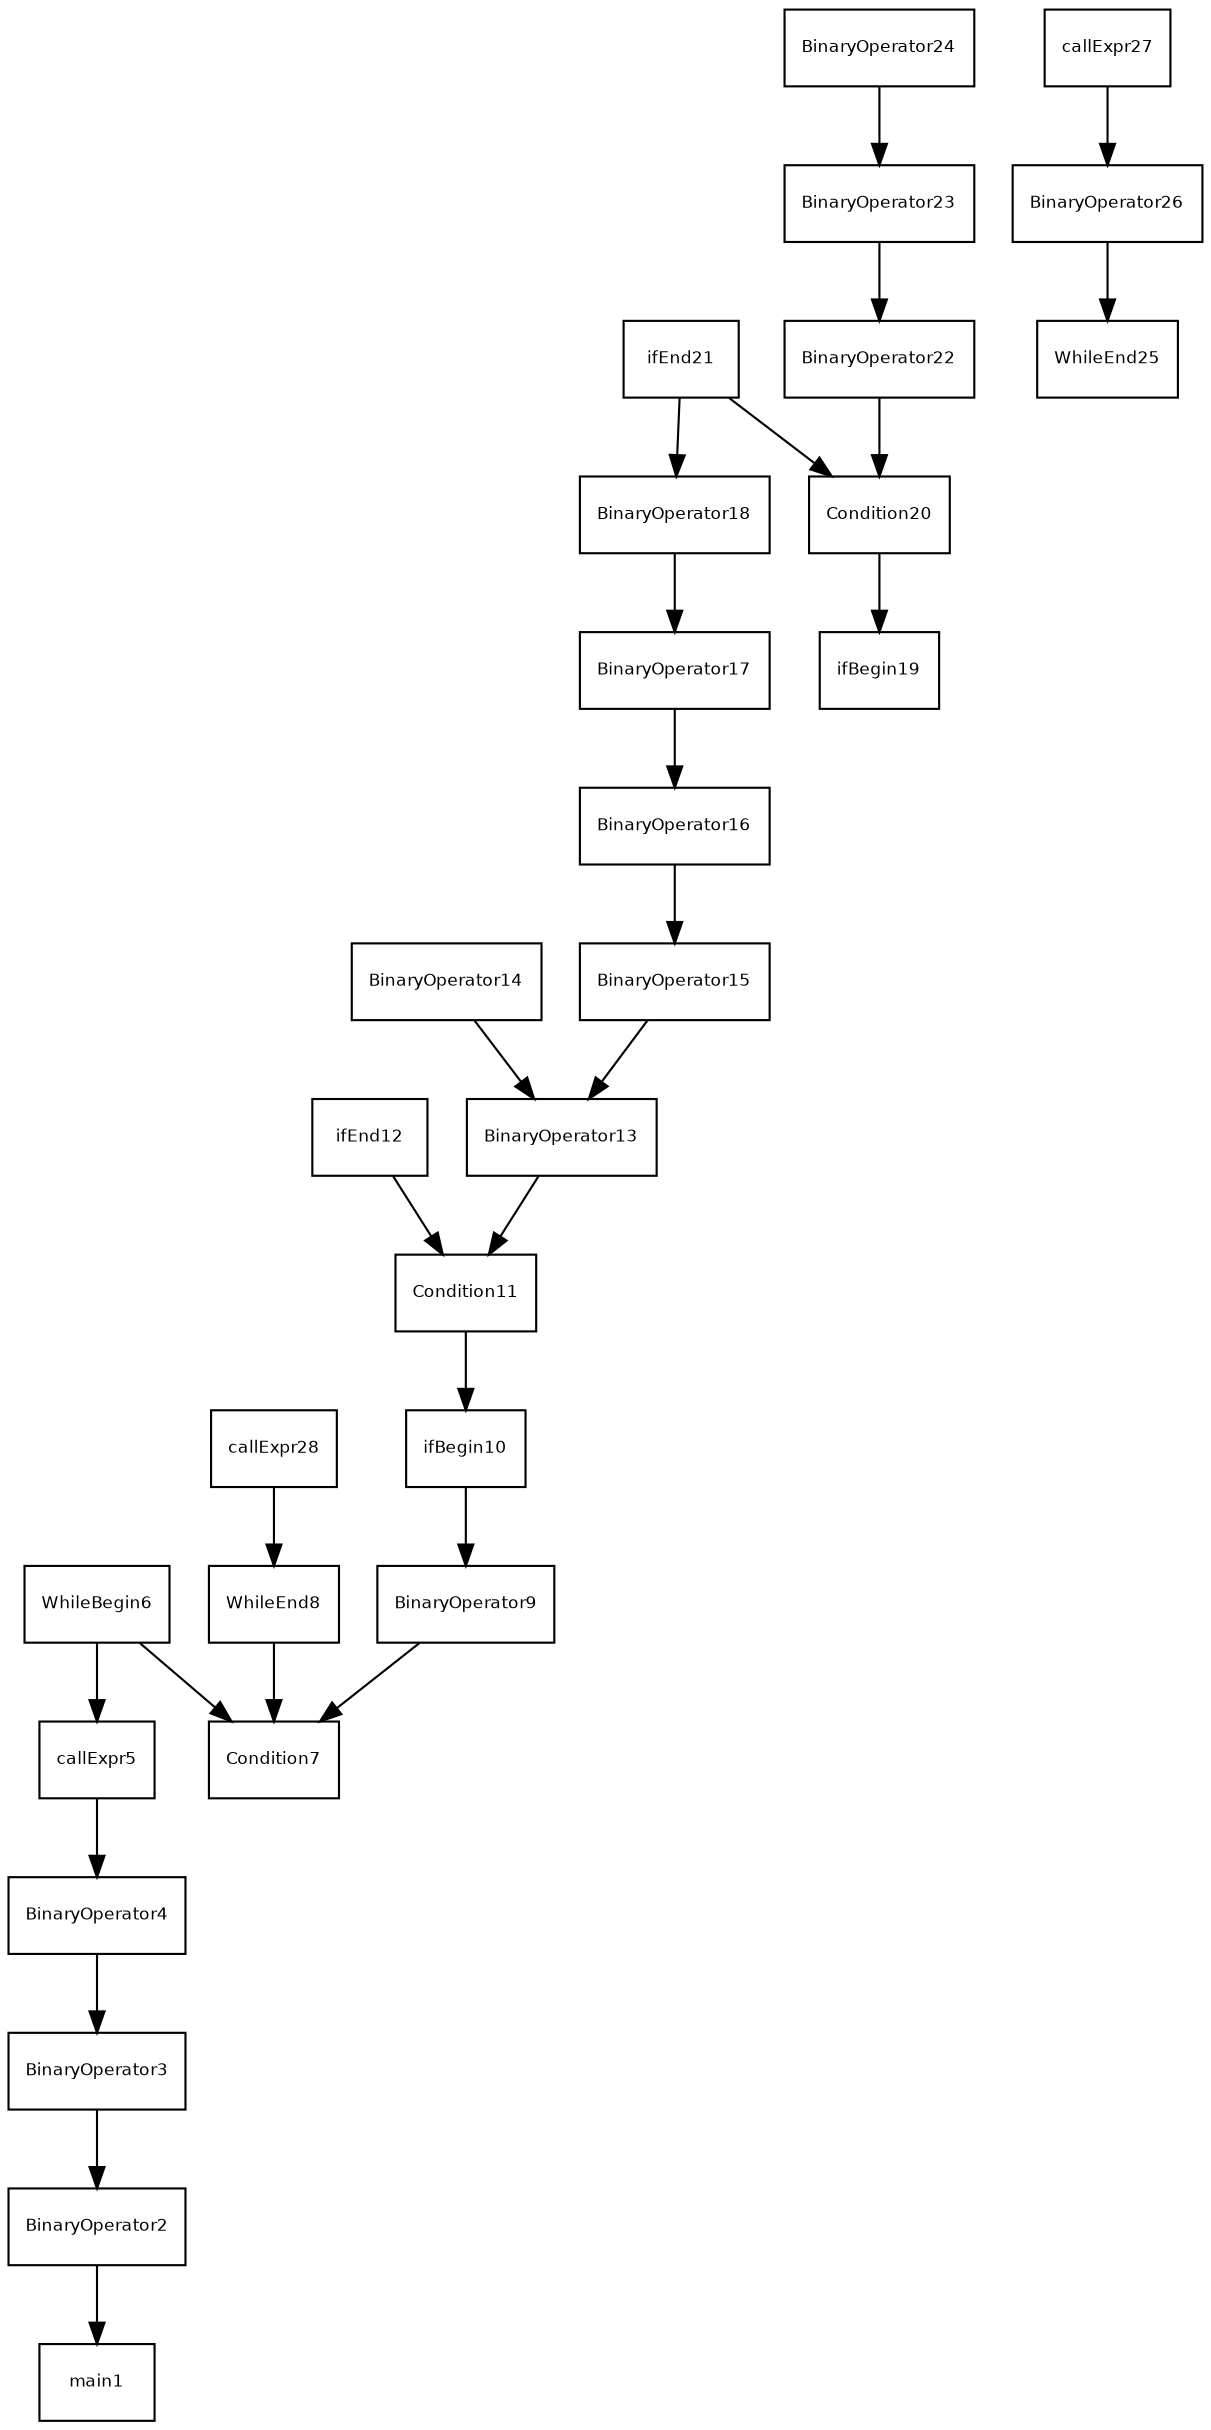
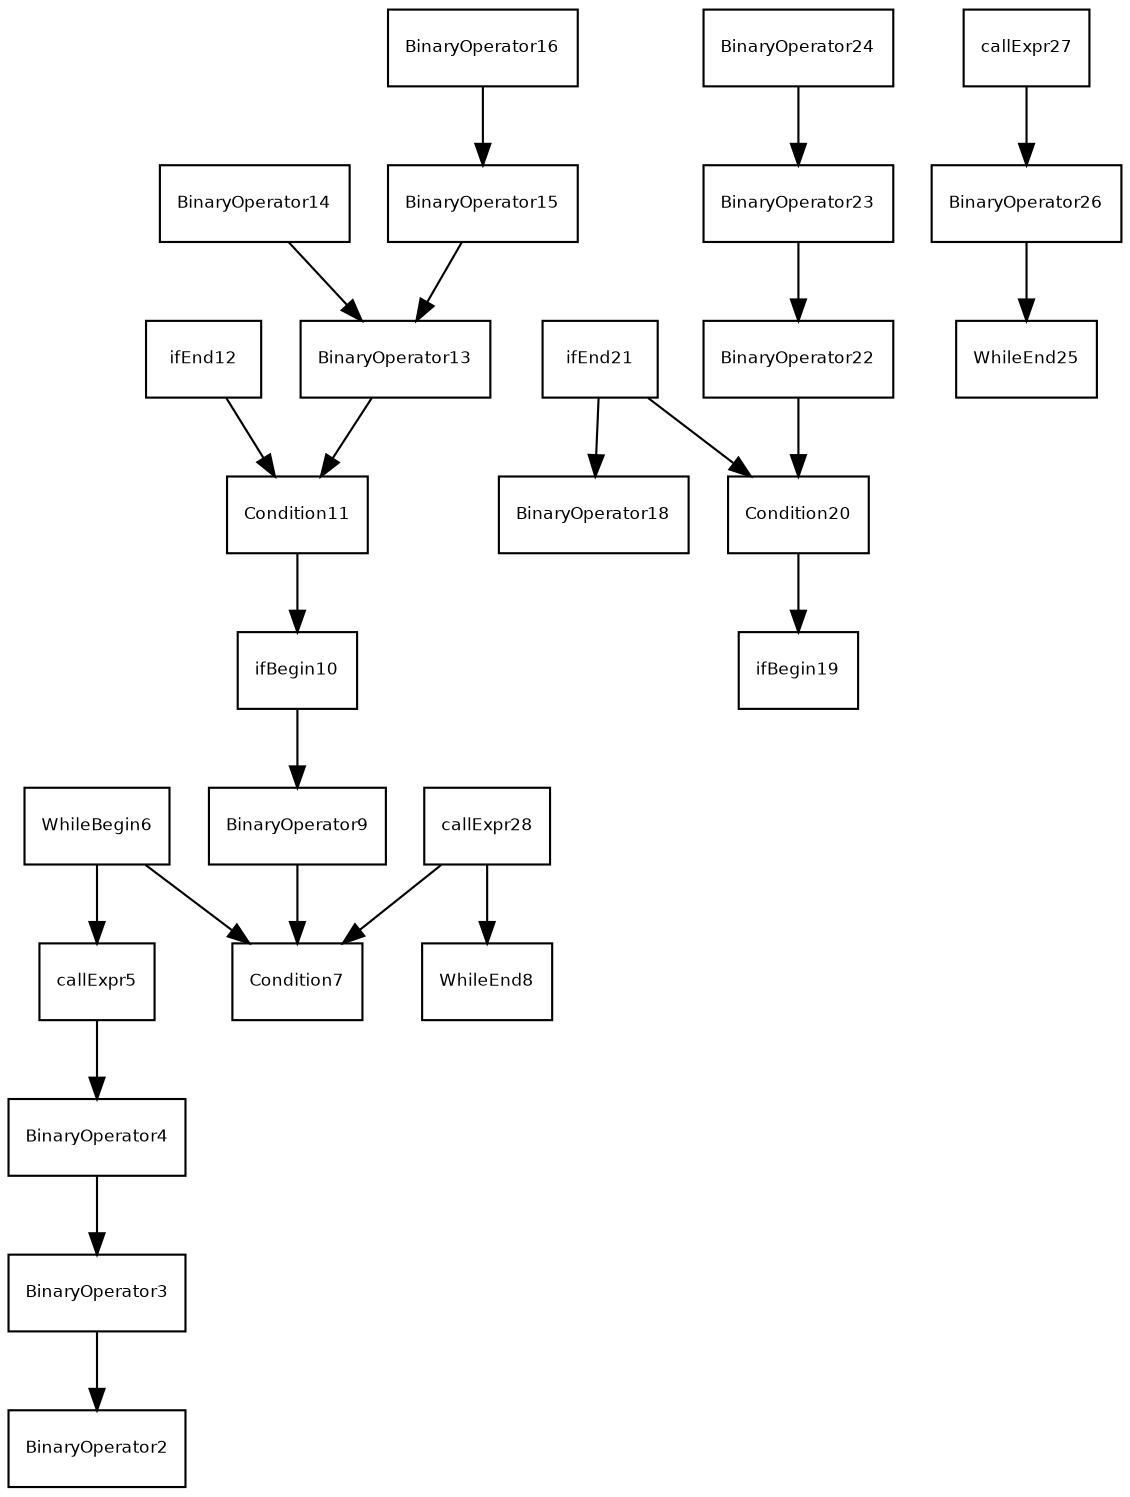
node "BinaryOperator17": removed
edge "WhileEnd8" -> "Condition7": now "callExpr28" -> "Condition7"
node "main1": removed
